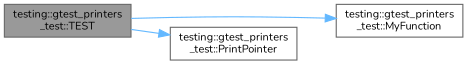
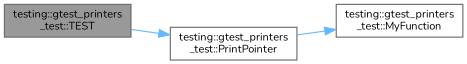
edge "testing::gtest_printers _test::TEST" -> "testing::gtest_printers _test::MyFunction": now "testing::gtest_printers _test::PrintPointer" -> "testing::gtest_printers _test::MyFunction"
